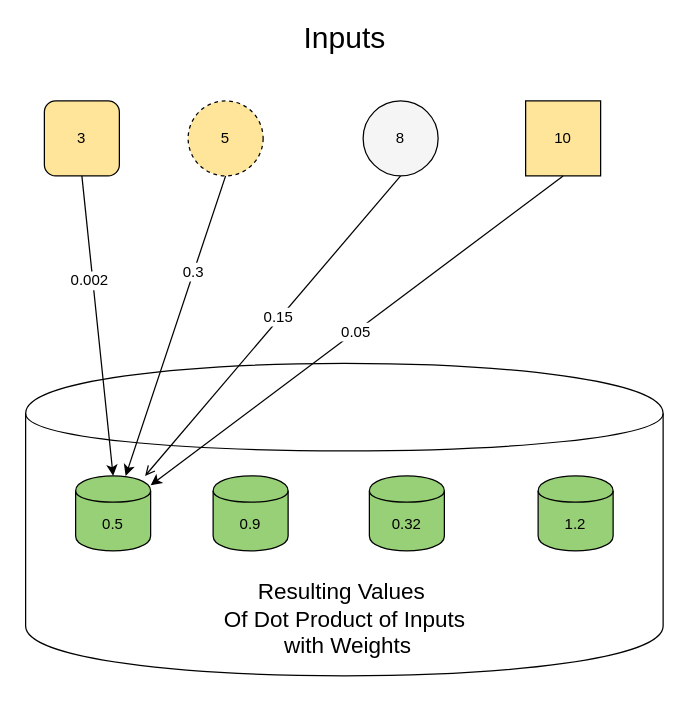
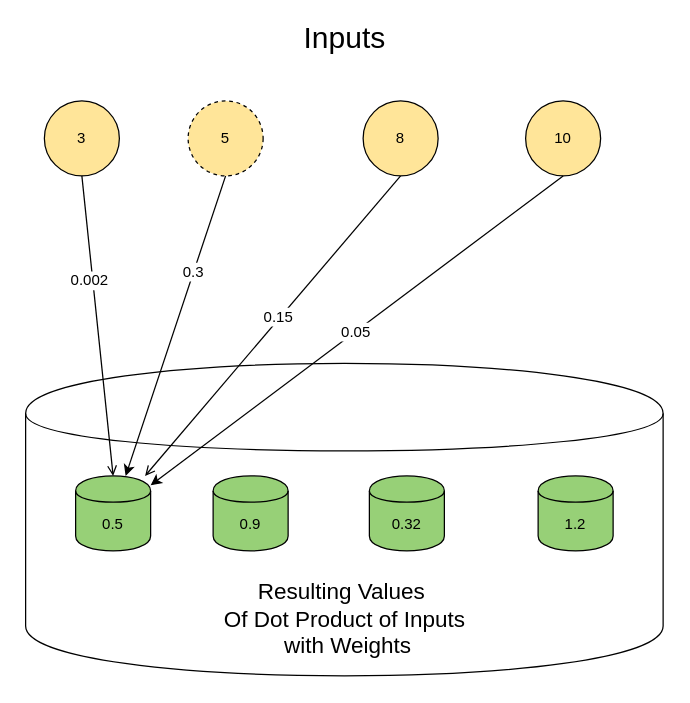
node "3": shape rounded rectangle -> ellipse
node "8": fillcolor #f5f5f5 -> #ffe599
node "10": shape rectangle -> ellipse
edge "3" -> "0.5": arrowhead classic -> open
